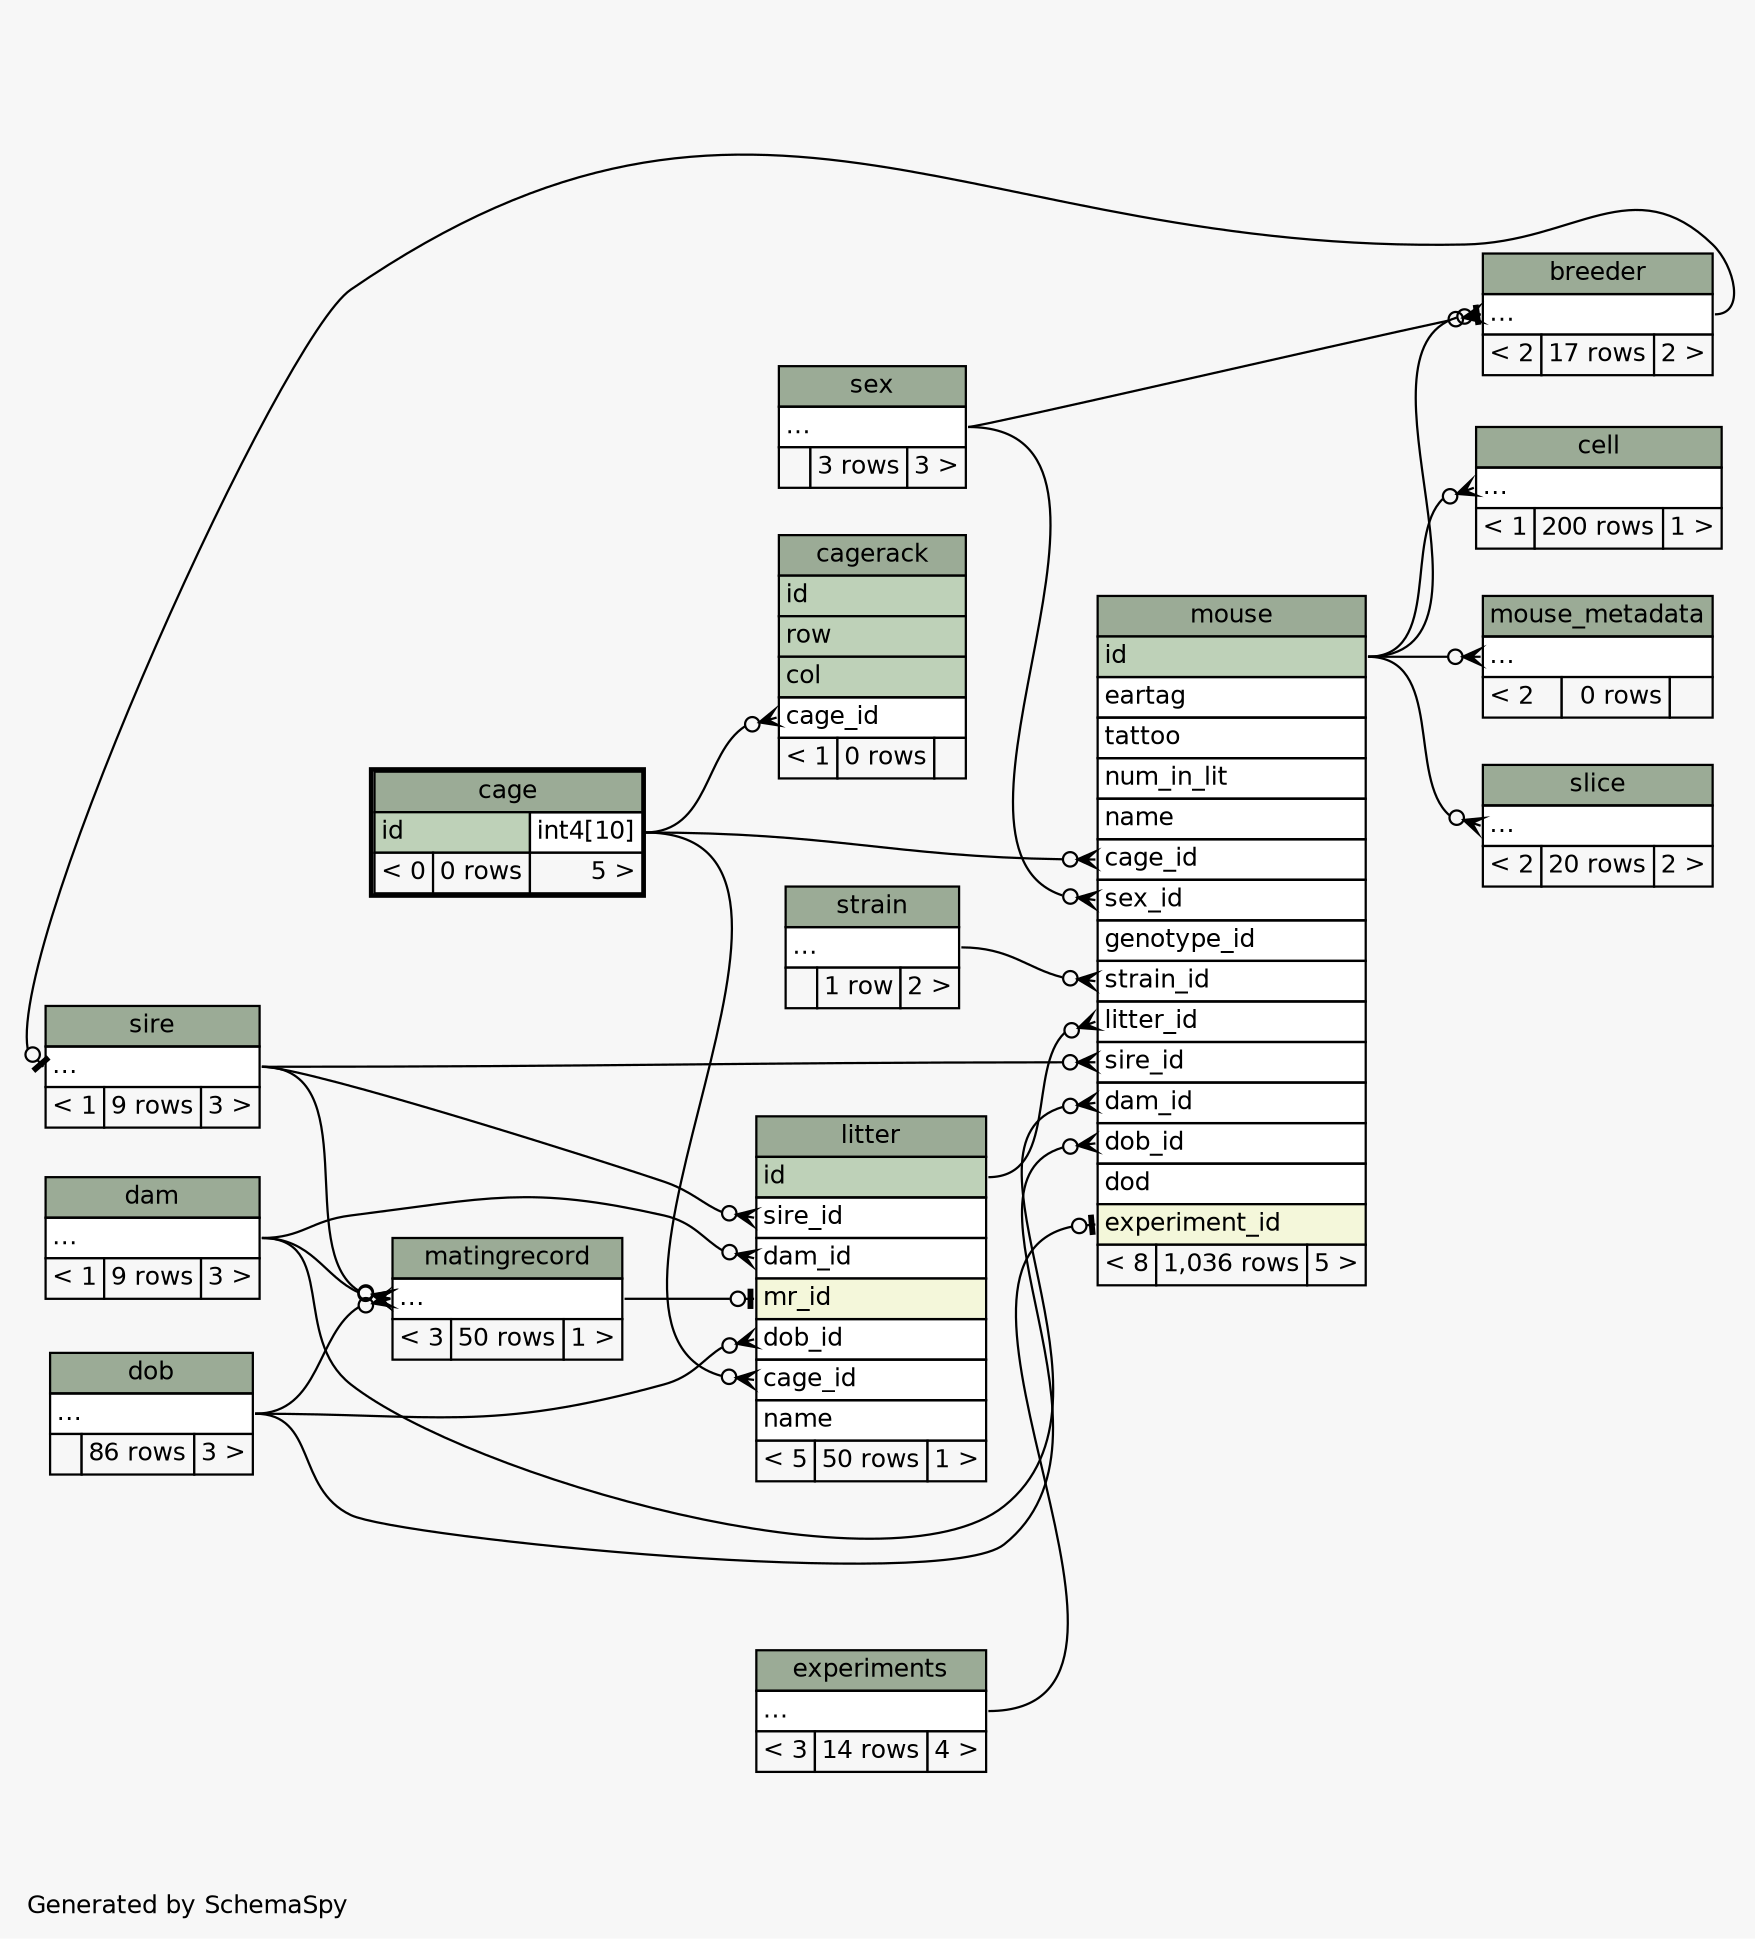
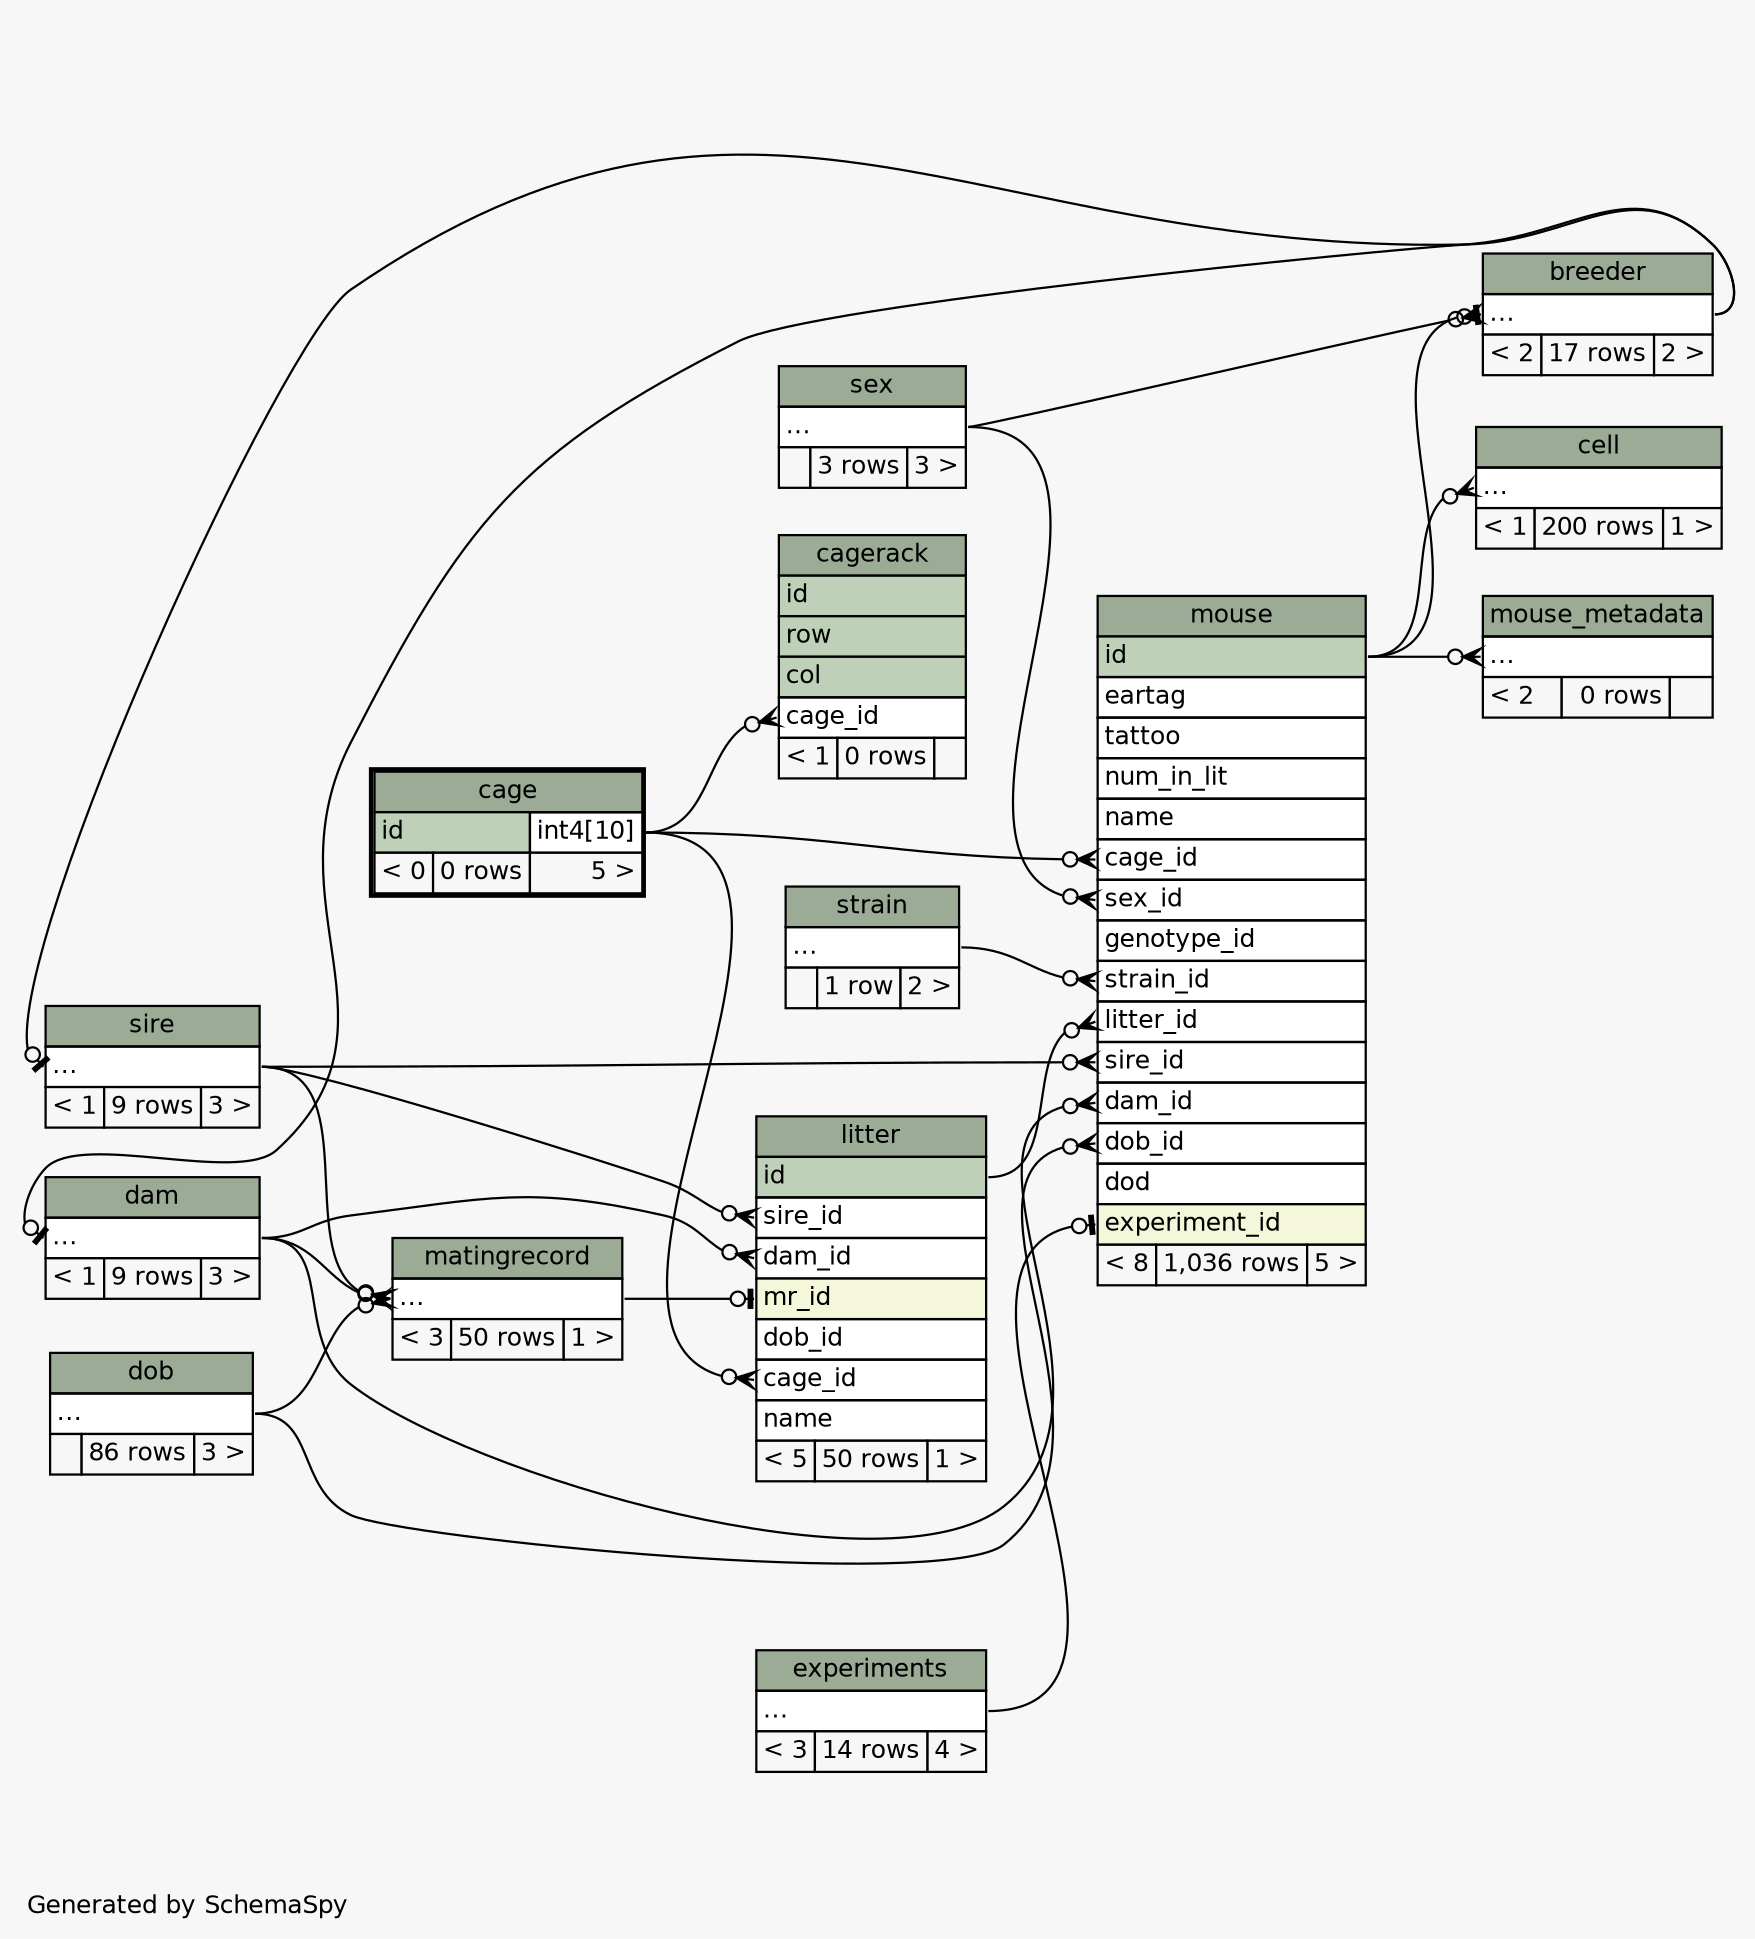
edge "breeder" -> "dam": added
node "slice": removed
edge "dob" -> "litter": removed
